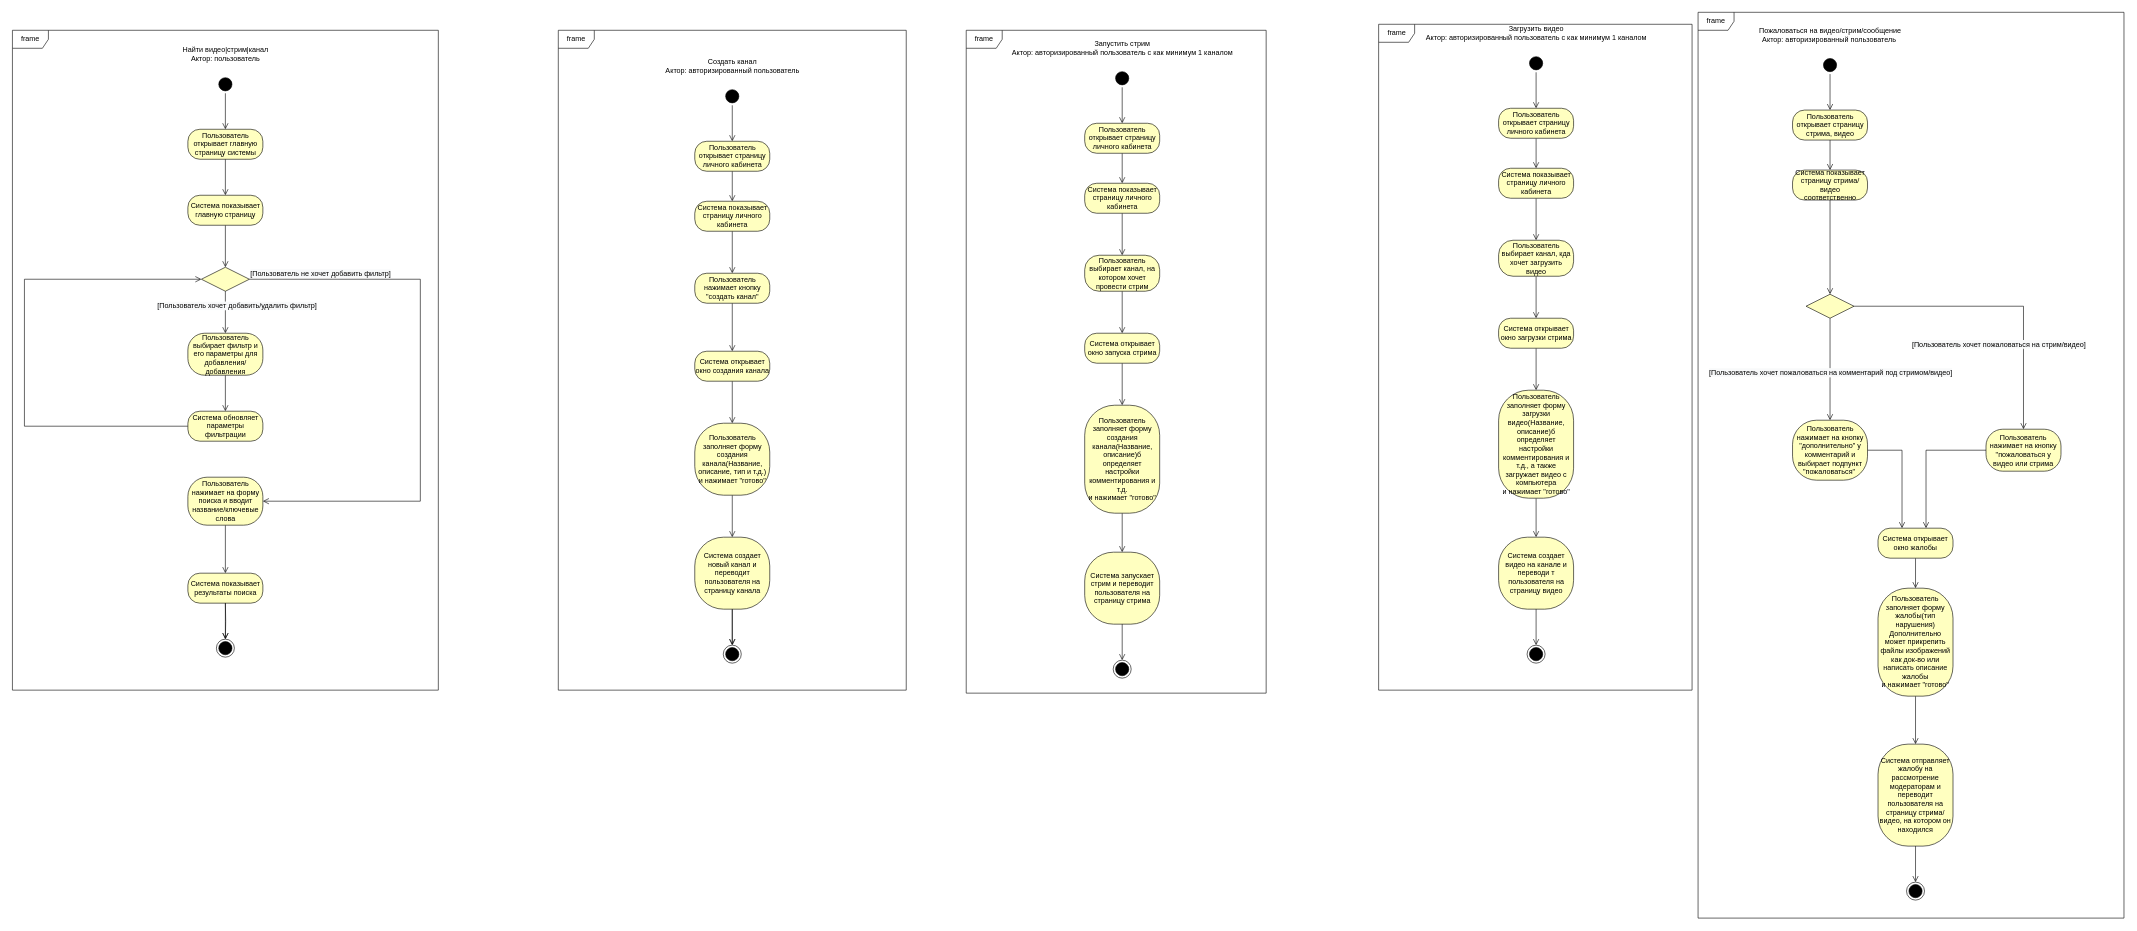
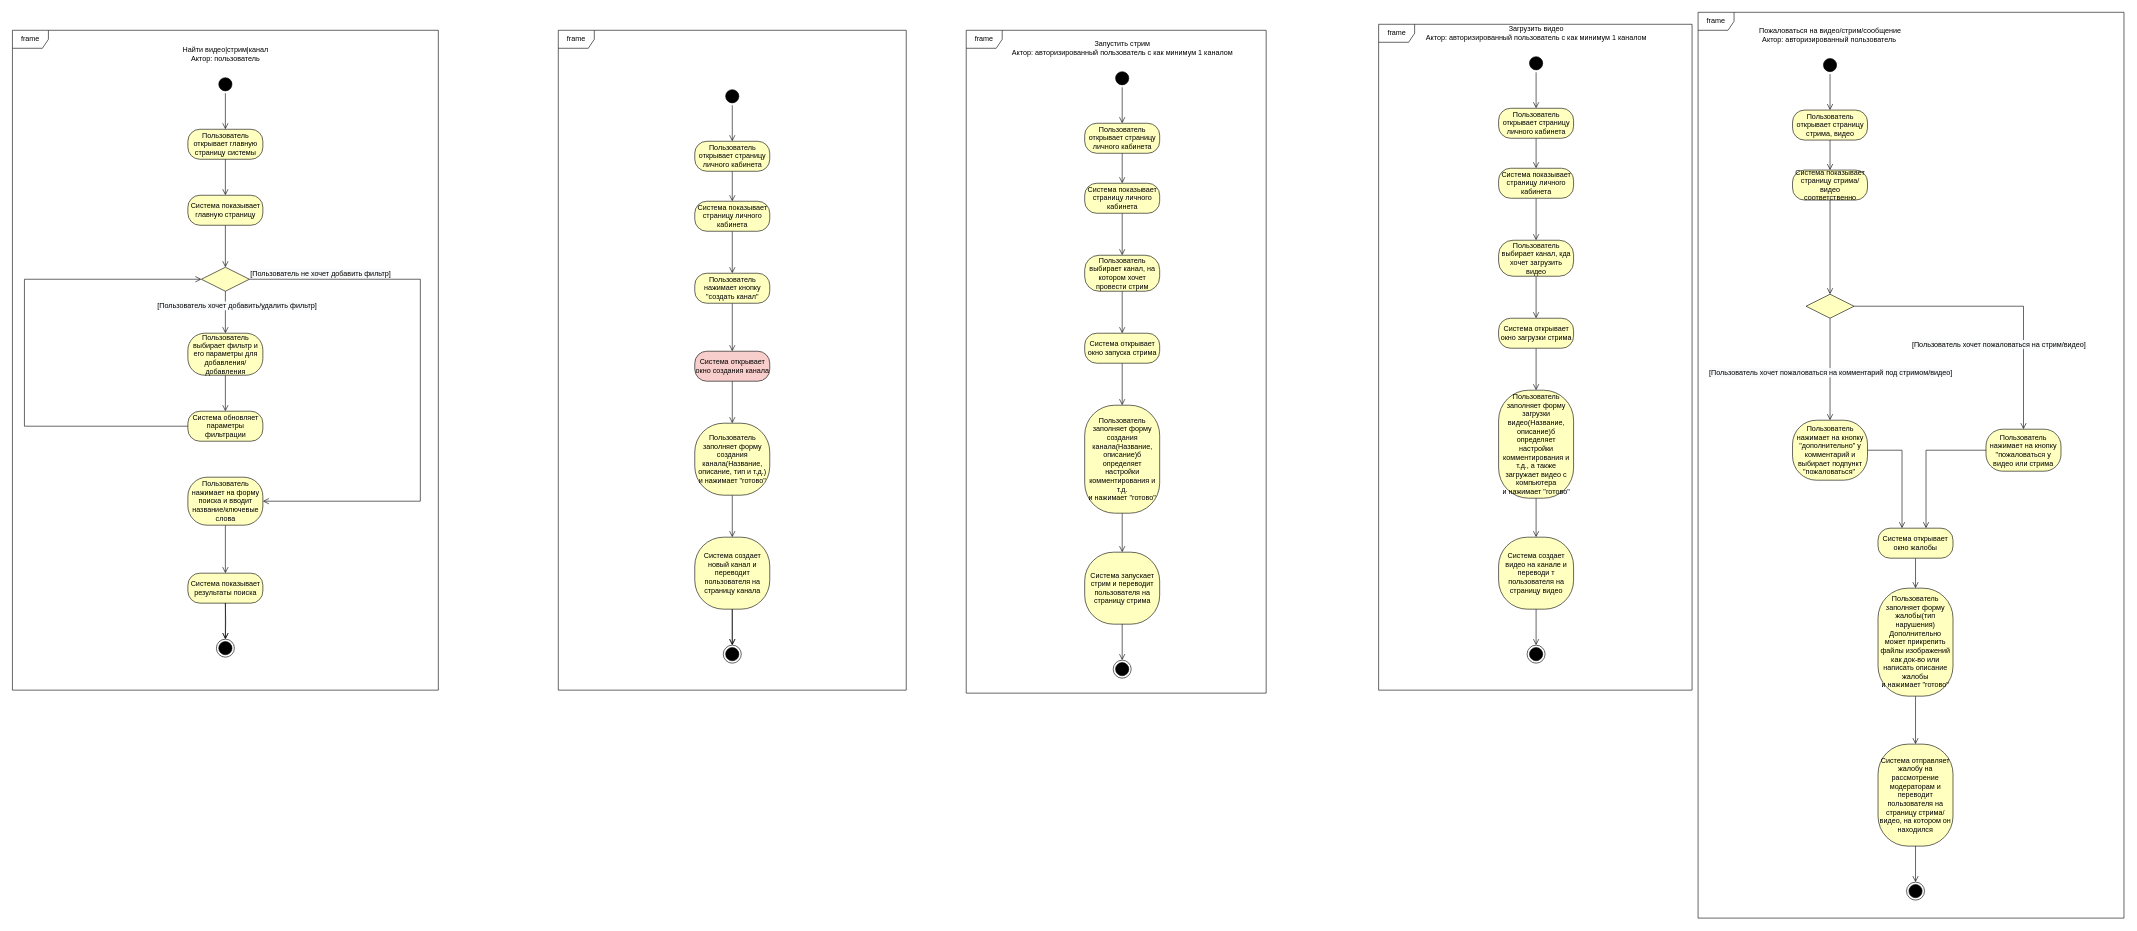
node "Создать канал Актор: авторизированный пользователь": removed
node "Система открывает окно создания канала": fillcolor #ffffc0 -> #f8cecc
